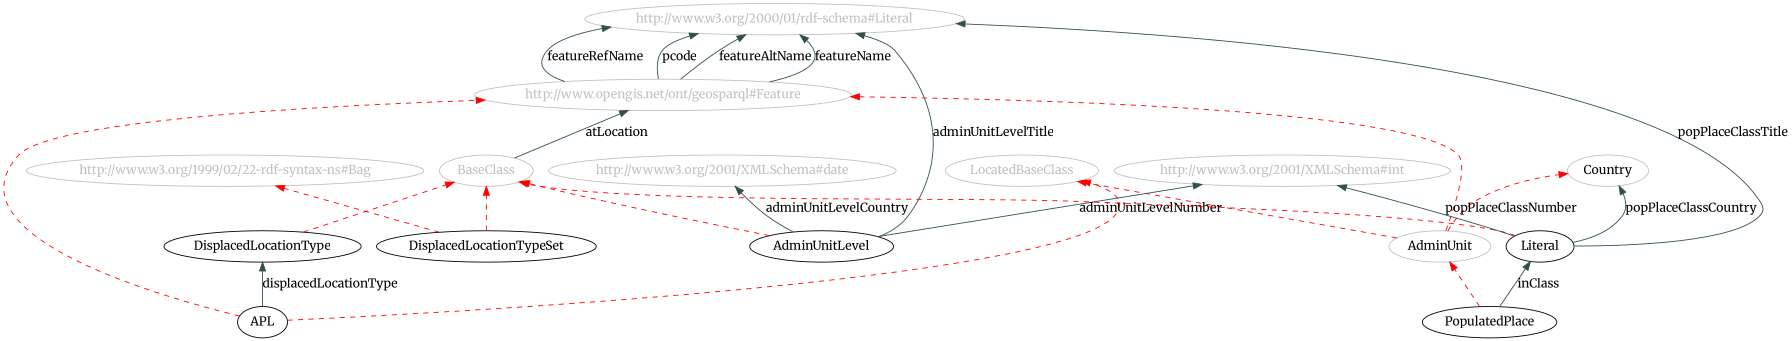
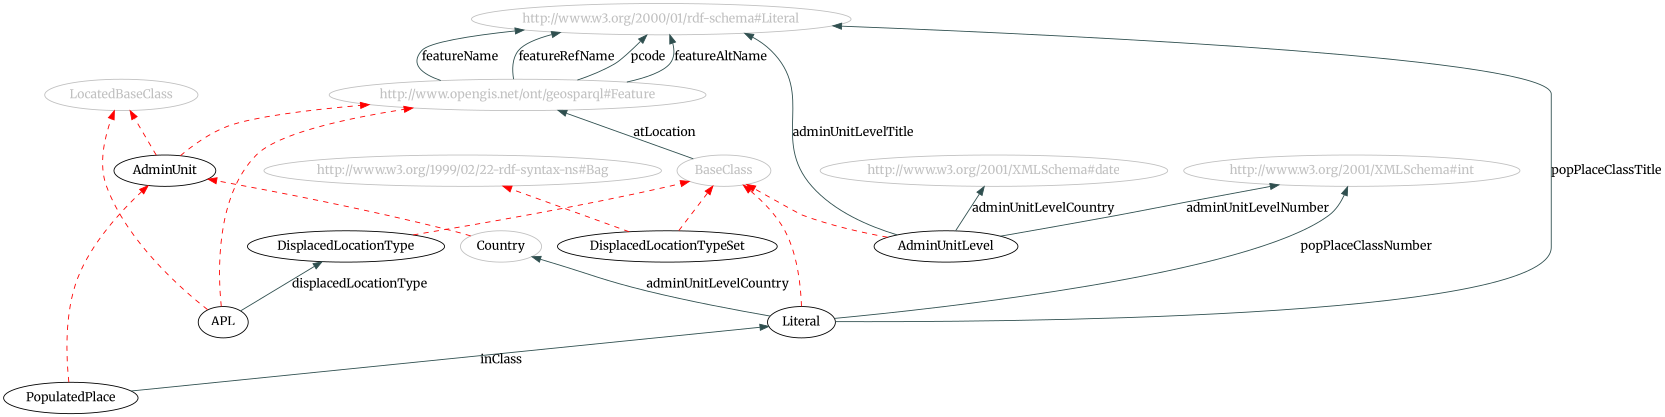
edge "AdminUnit" -> "Country": reversed
edge "Literal" -> "Country": label "popPlaceClassCountry" -> "adminUnitLevelCountry"
node "AdminUnit": color gray -> black
